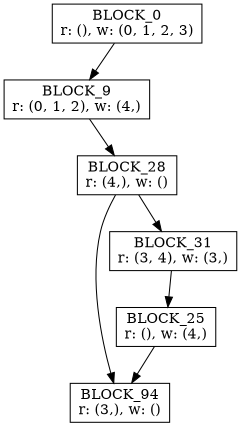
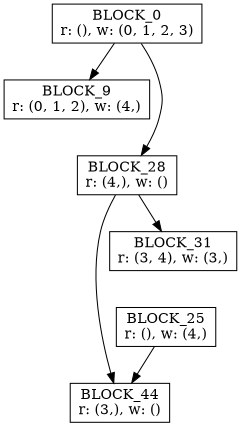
edge "BLOCK_9 r: (0, 1, 2), w: (4,)" -> "BLOCK_28 r: (4,), w: ()": now "BLOCK_0 r: (), w: (0, 1, 2, 3)" -> "BLOCK_28 r: (4,), w: ()"
edge "BLOCK_31 r: (3, 4), w: (3,)" -> "BLOCK_25 r: (), w: (4,)": removed
node "BLOCK_94 r: (3,), w: ()": label "BLOCK_94 r: (3,), w: ()" -> "BLOCK_44 r: (3,), w: ()"
